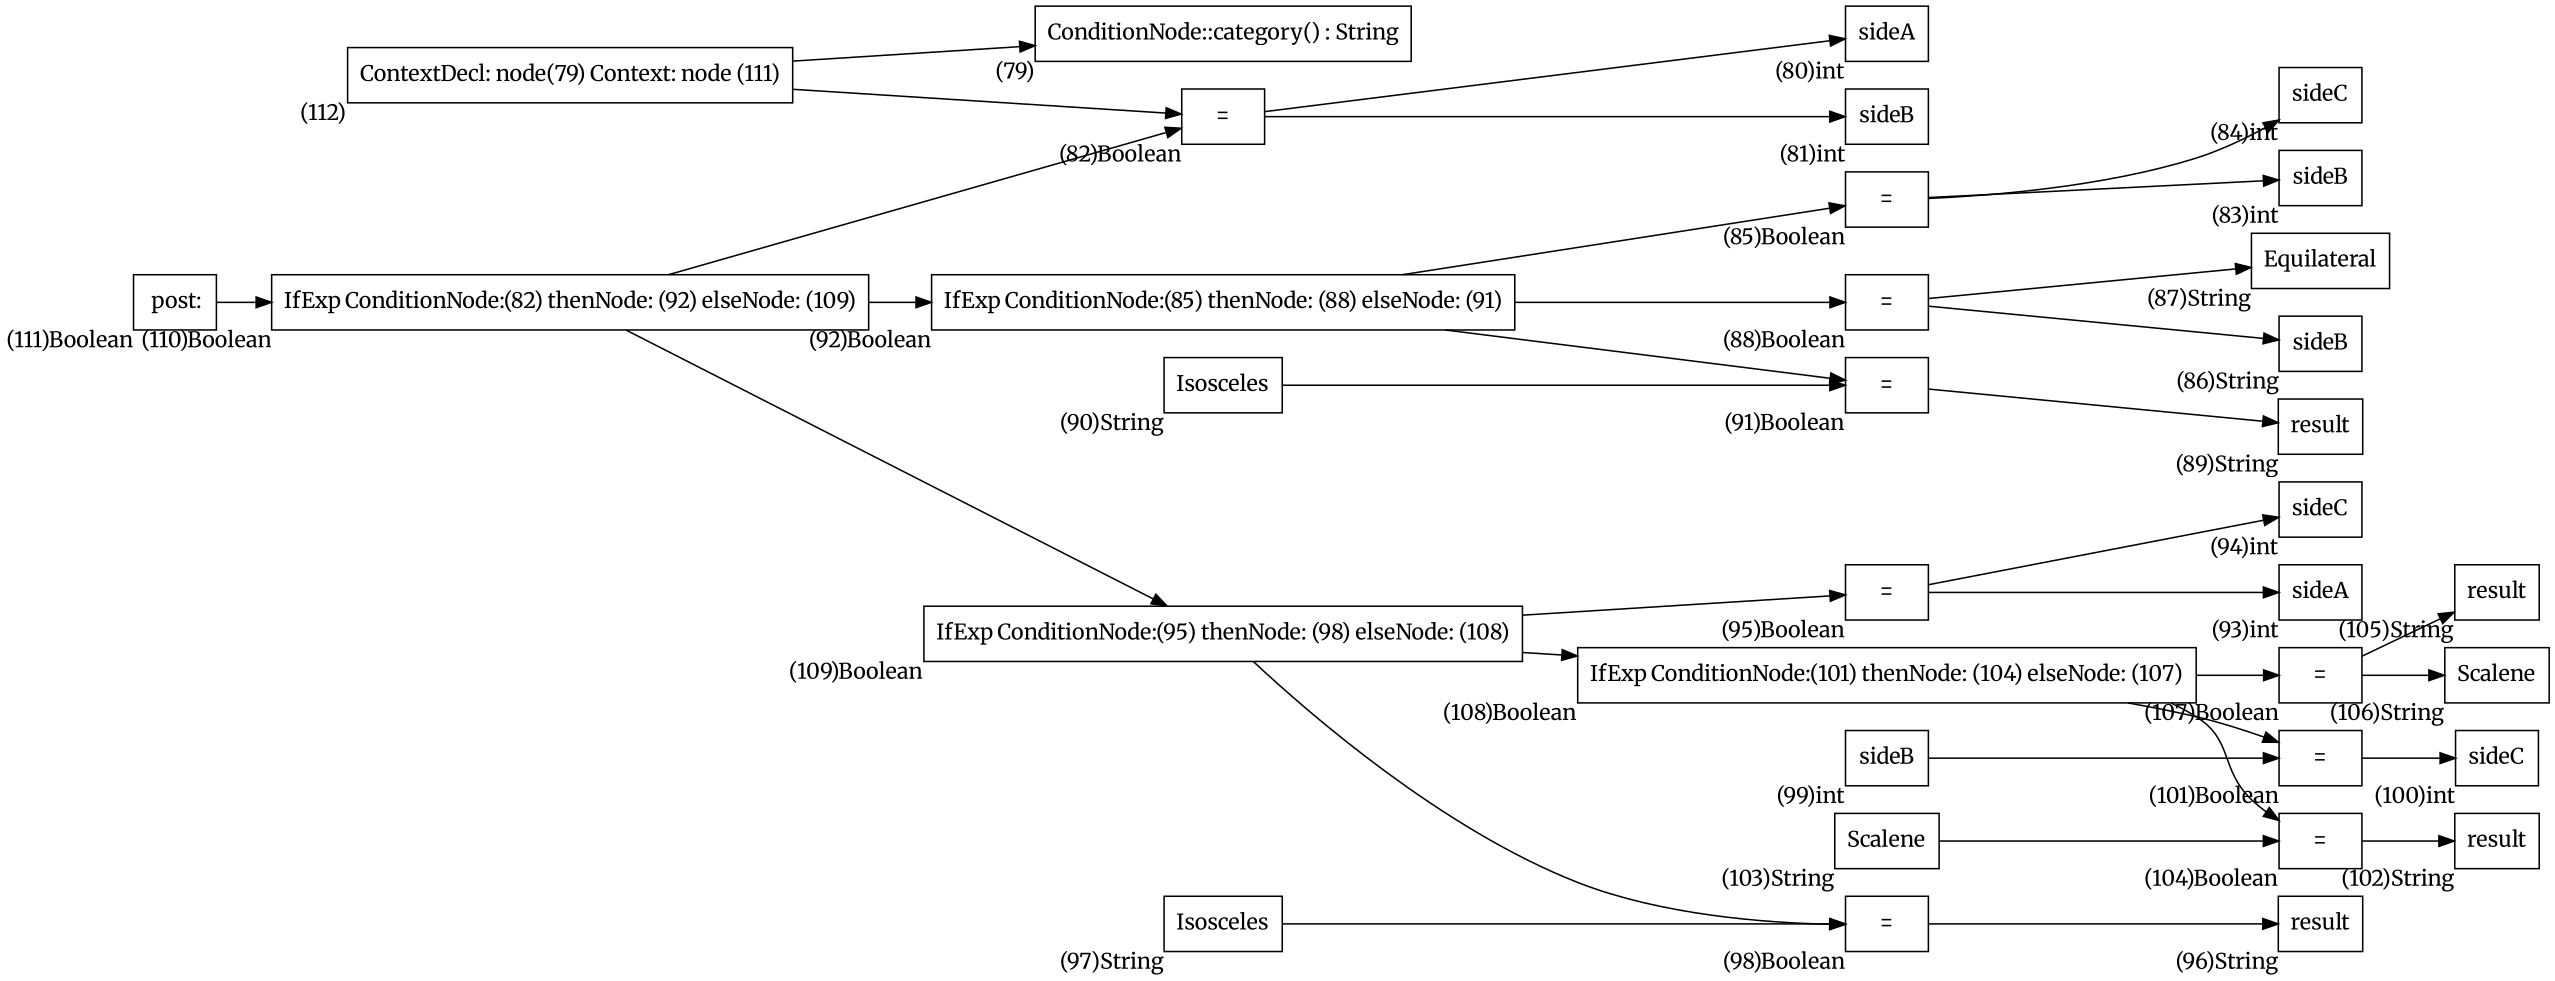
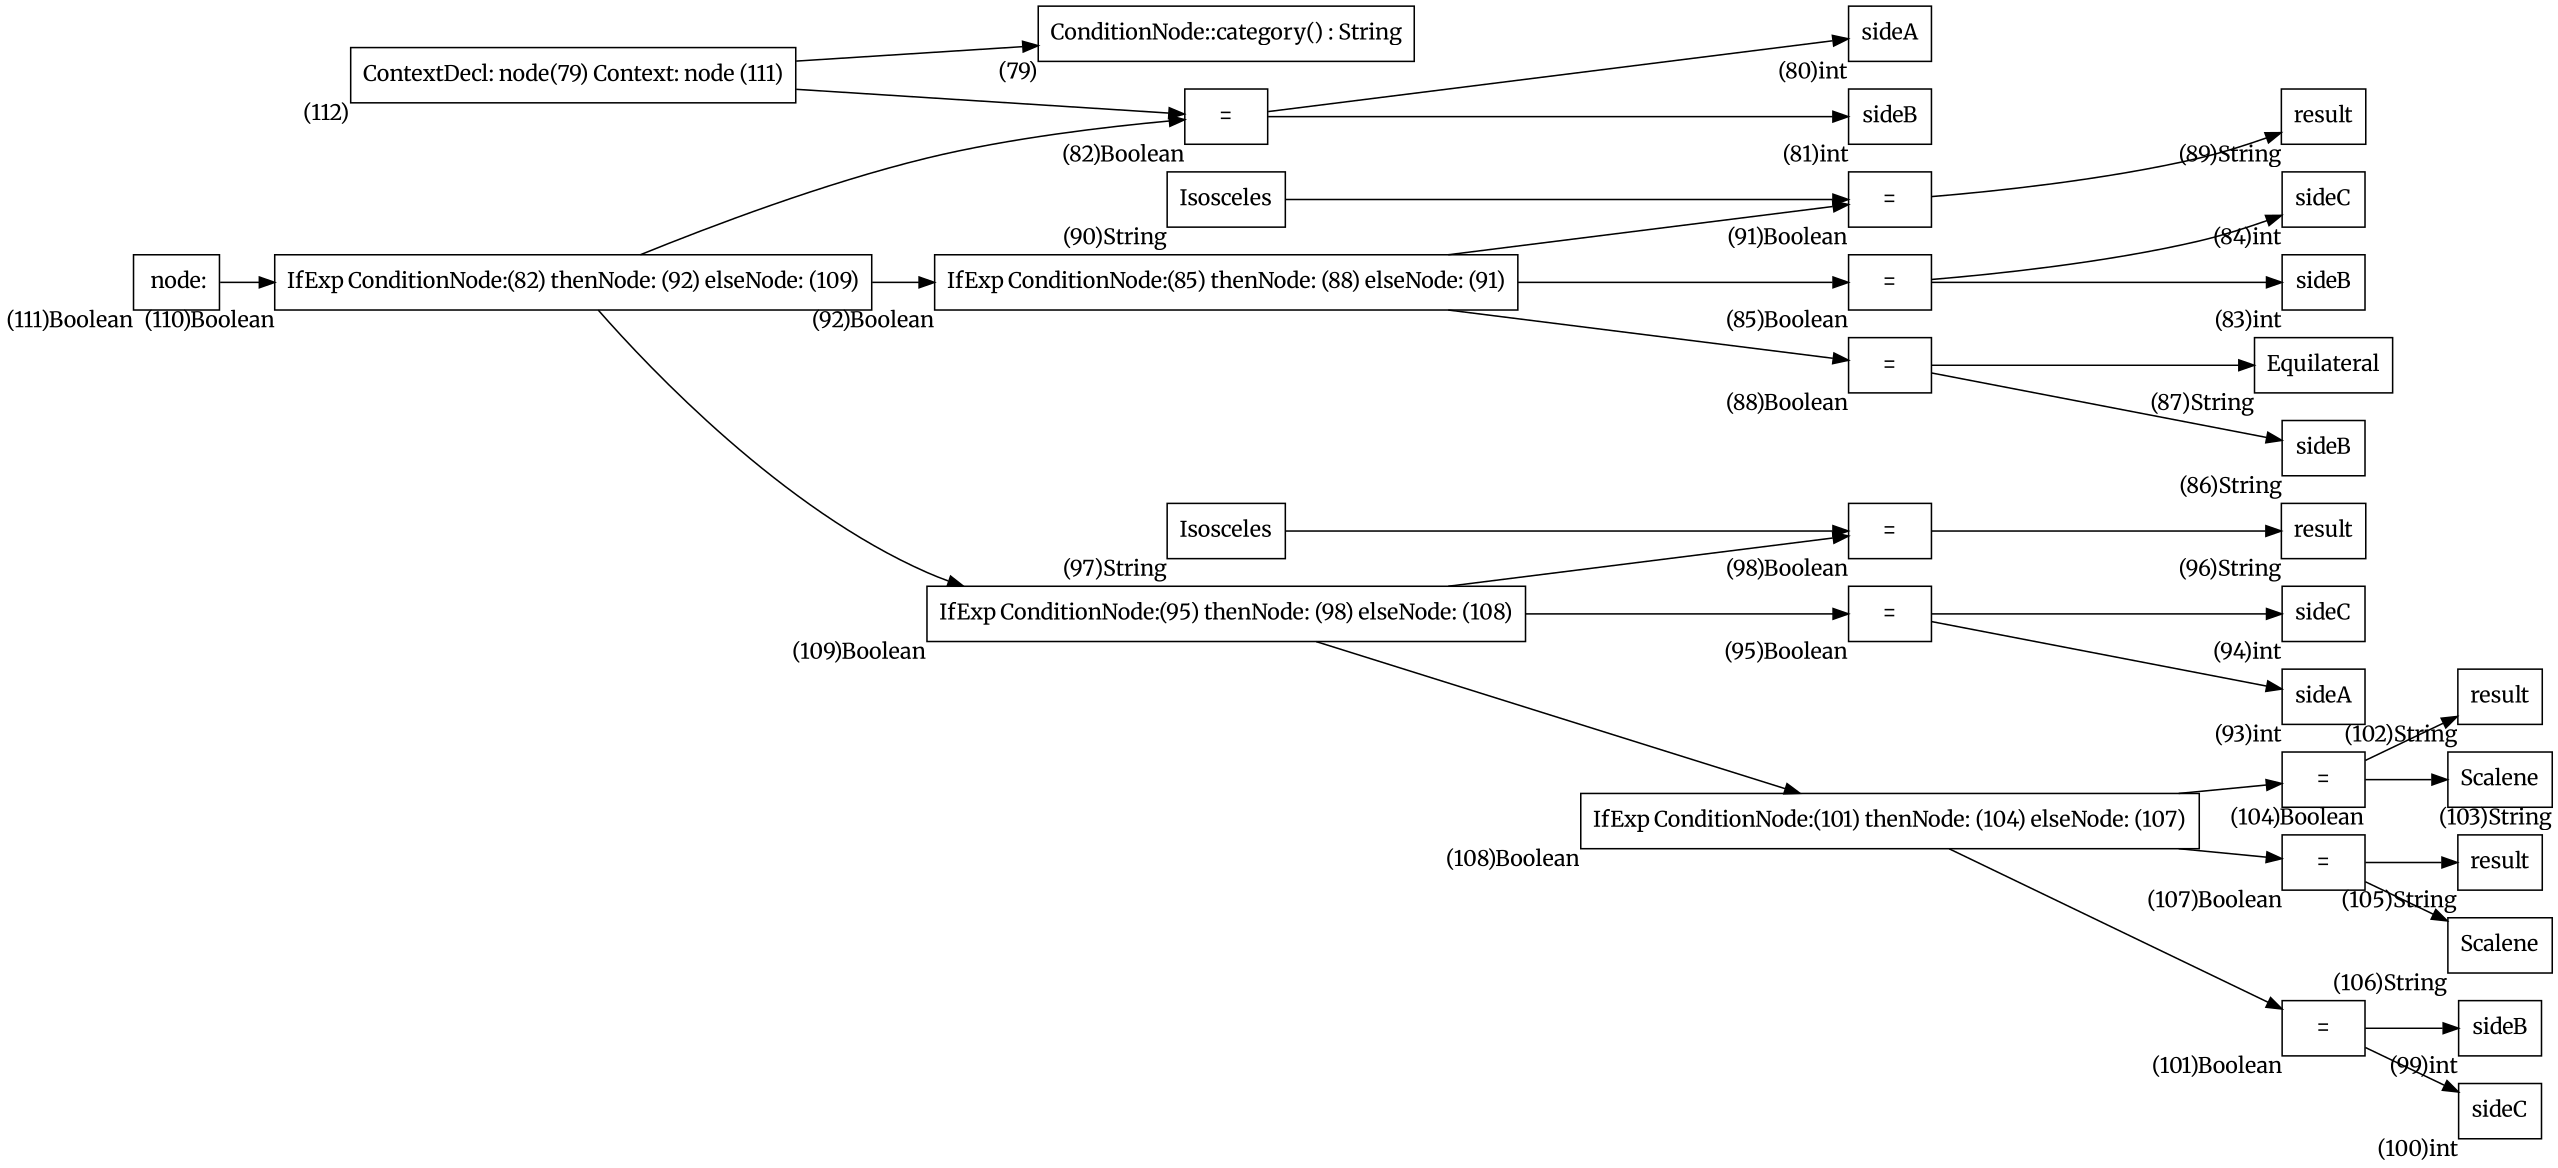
node "post: (111)Boolean": label "post: (111)Boolean" -> "node: (111)Boolean"
edge "sideB (99)int" -> "= (101)Boolean": reversed
edge "Scalene (103)String" -> "= (104)Boolean": reversed
